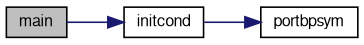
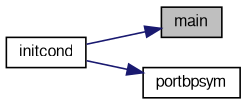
edge "main" -> "initcond": reversed
